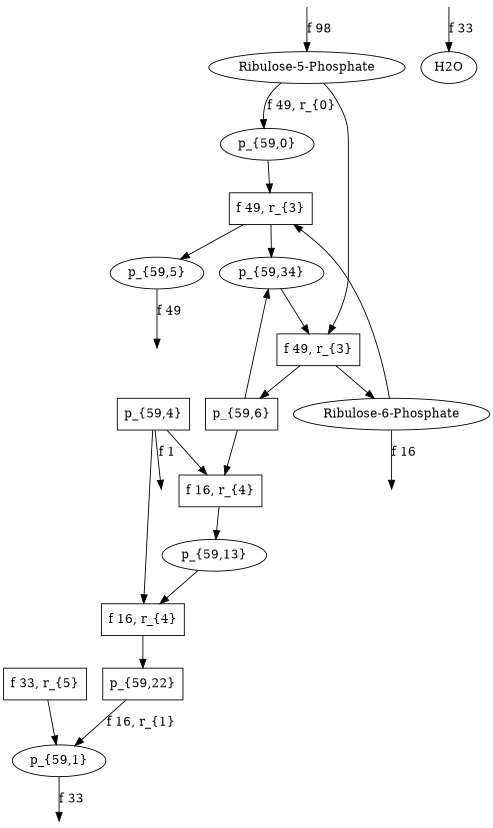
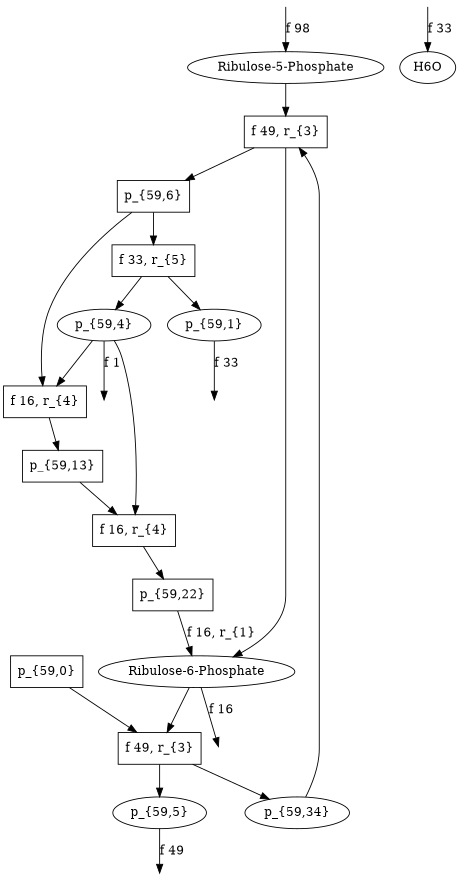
node "H2O": label "H2O" -> "H6O"
edge "Ribulose-5-Phosphate" -> "p_{59,0}": removed, label "f 49, r_{0}"
node "p_{59,0}": shape ellipse -> box
edge "f 33, r_{5}" -> "p_{59,4}": added
edge "p_{59,6}" -> "p_{59,34}": now "p_{59,6}" -> "f 33, r_{5}"
node "p_{59,4}": shape box -> ellipse
node "p_{59,13}": shape ellipse -> box
edge "p_{59,22}" -> "p_{59,1}": now "p_{59,22}" -> "Ribulose-6-Phosphate"
